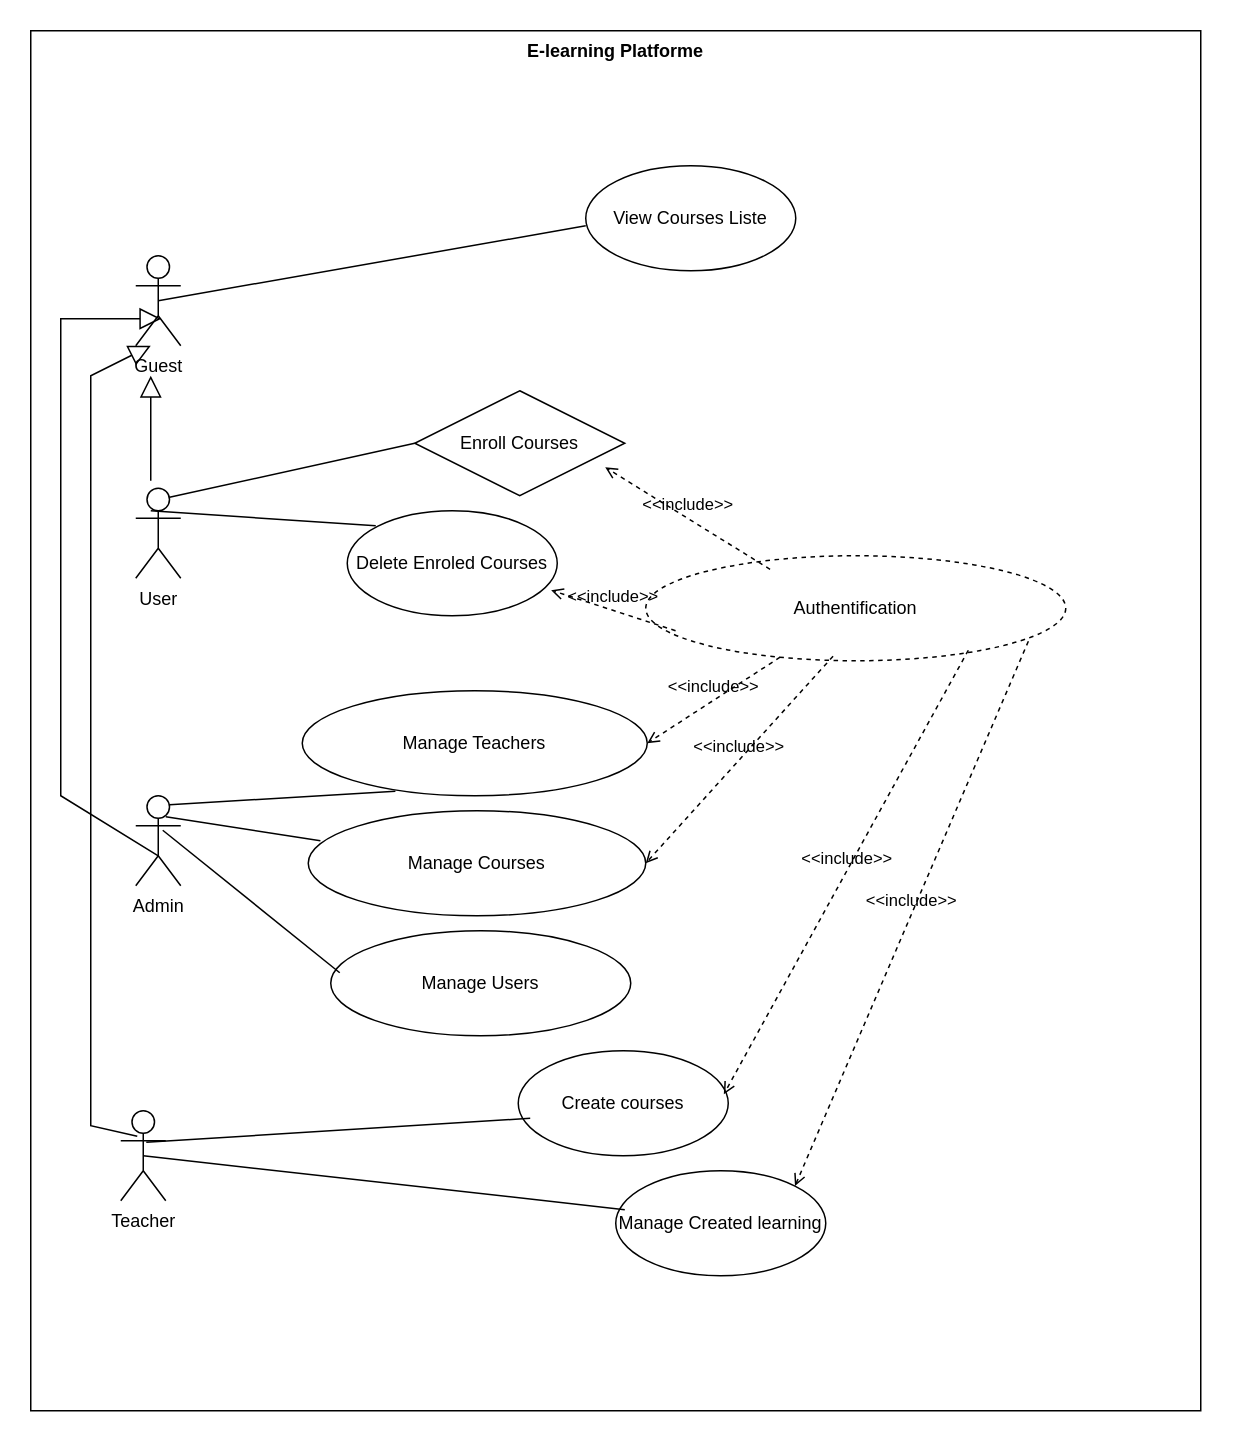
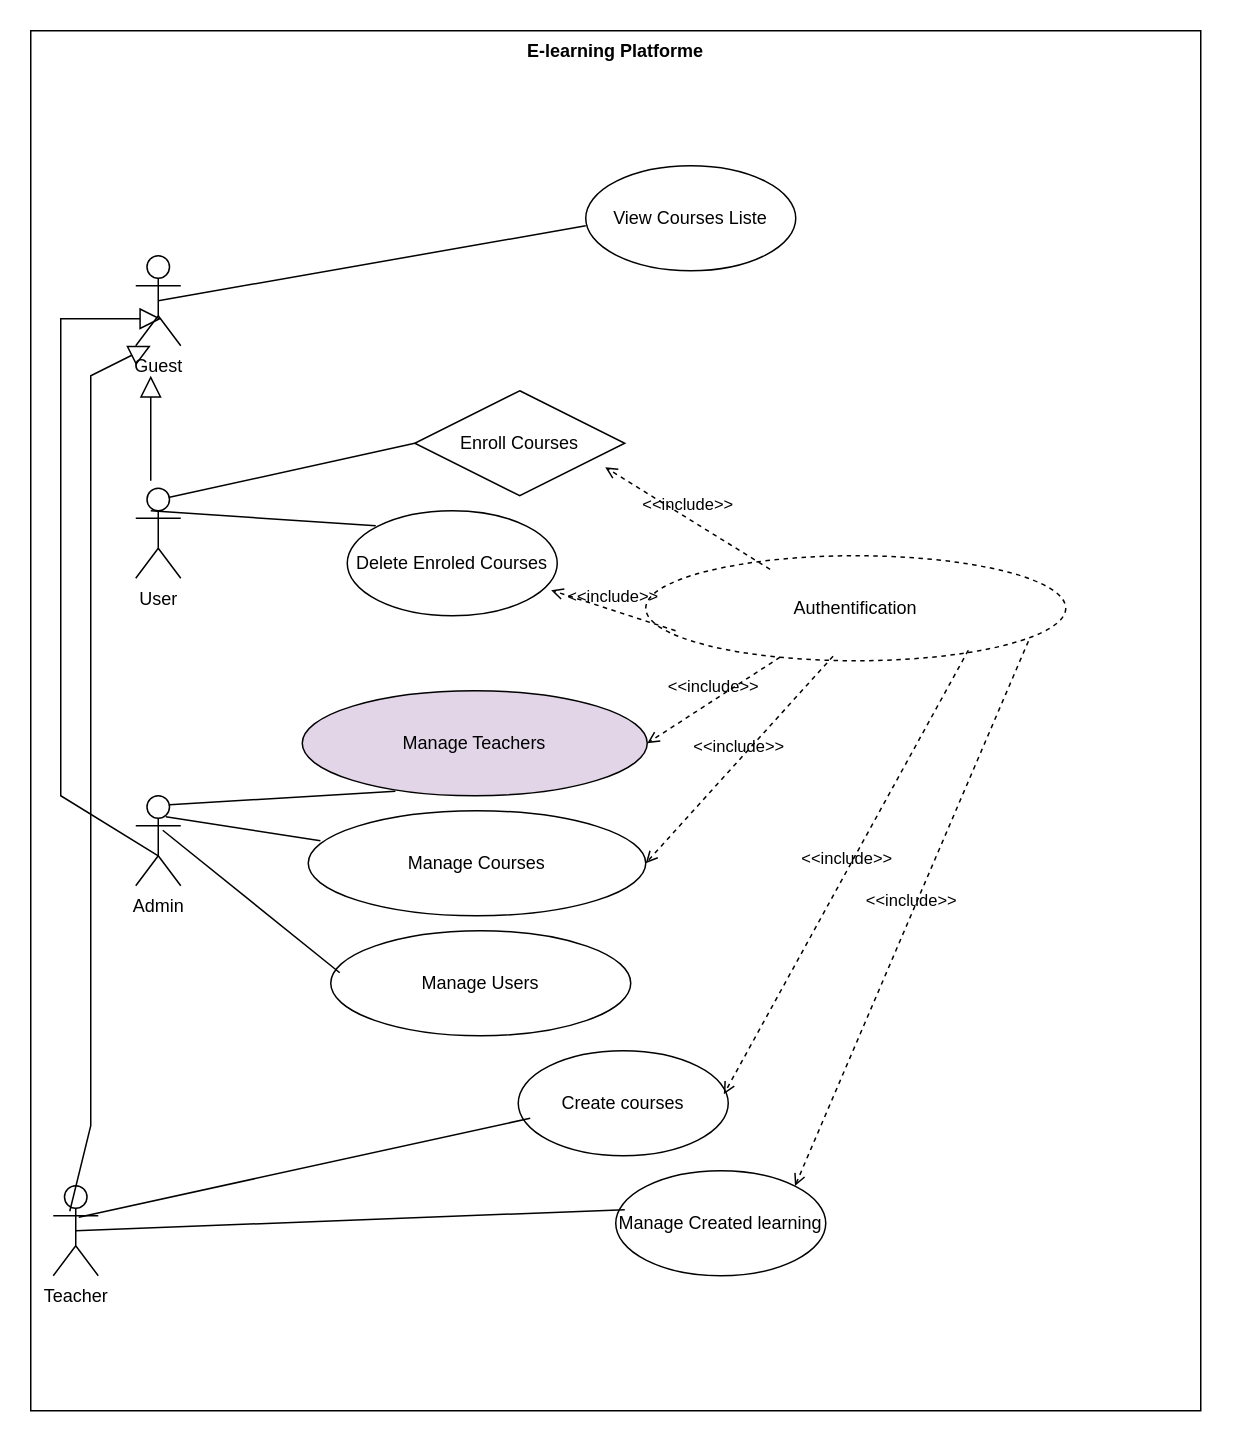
node "Manage Teachers": fillcolor #ffffff -> #e1d5e7
node "Teacher": moved (143, 1156) -> (76, 1231)
